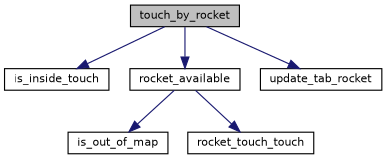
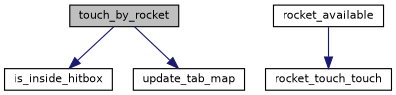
edge "touch_by_rocket" -> "rocket_available": removed
node "is_inside_touch": label "is_inside_touch" -> "is_inside_hitbox"
node "update_tab_rocket": label "update_tab_rocket" -> "update_tab_map"
node "is_out_of_map": removed
